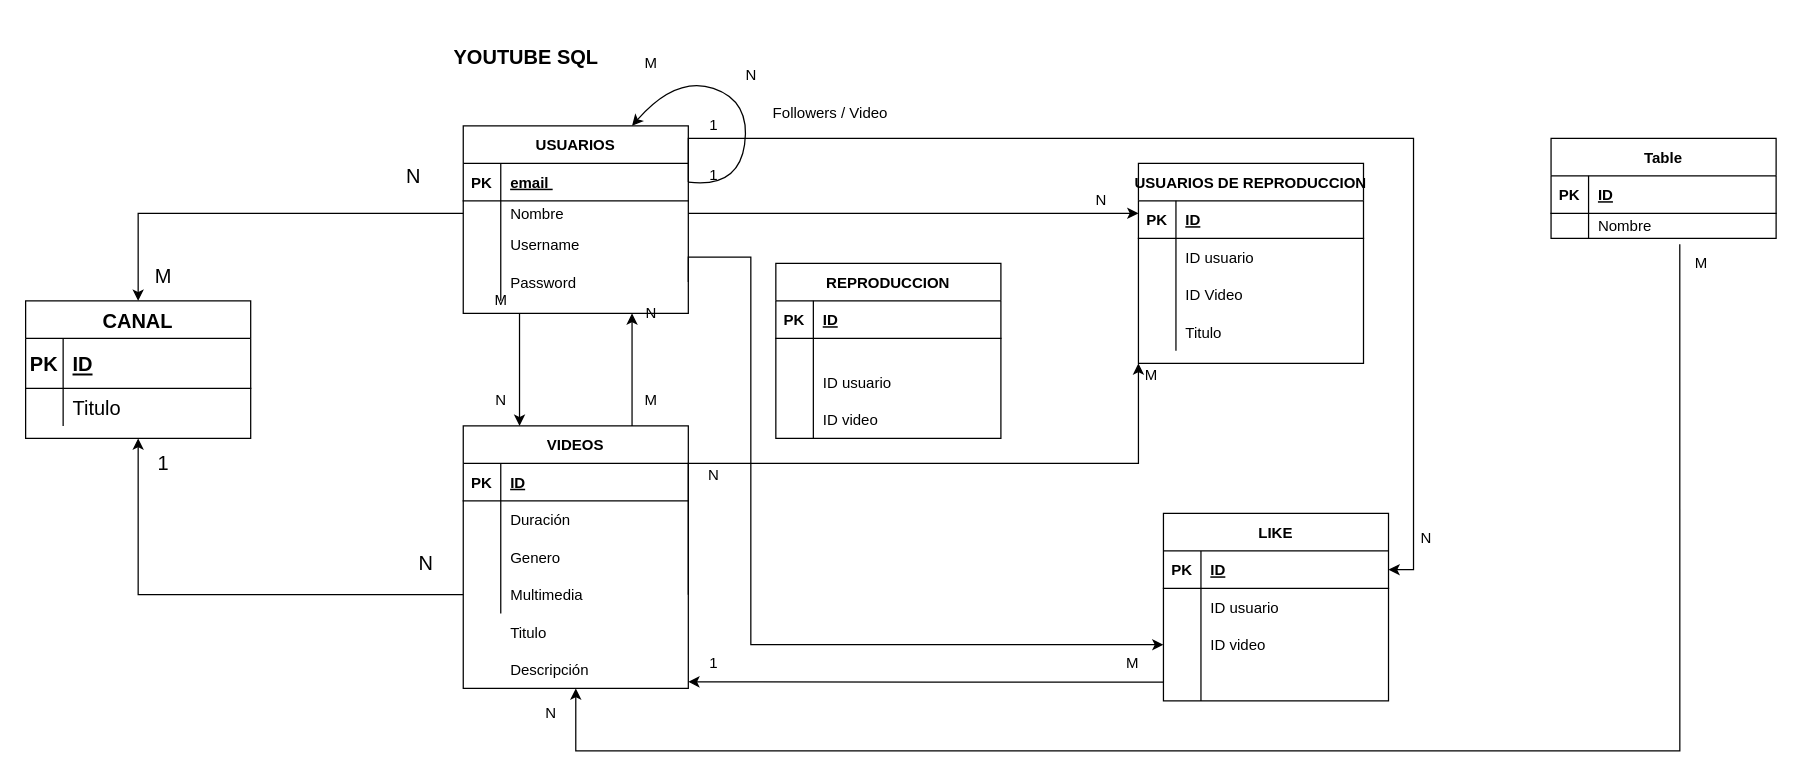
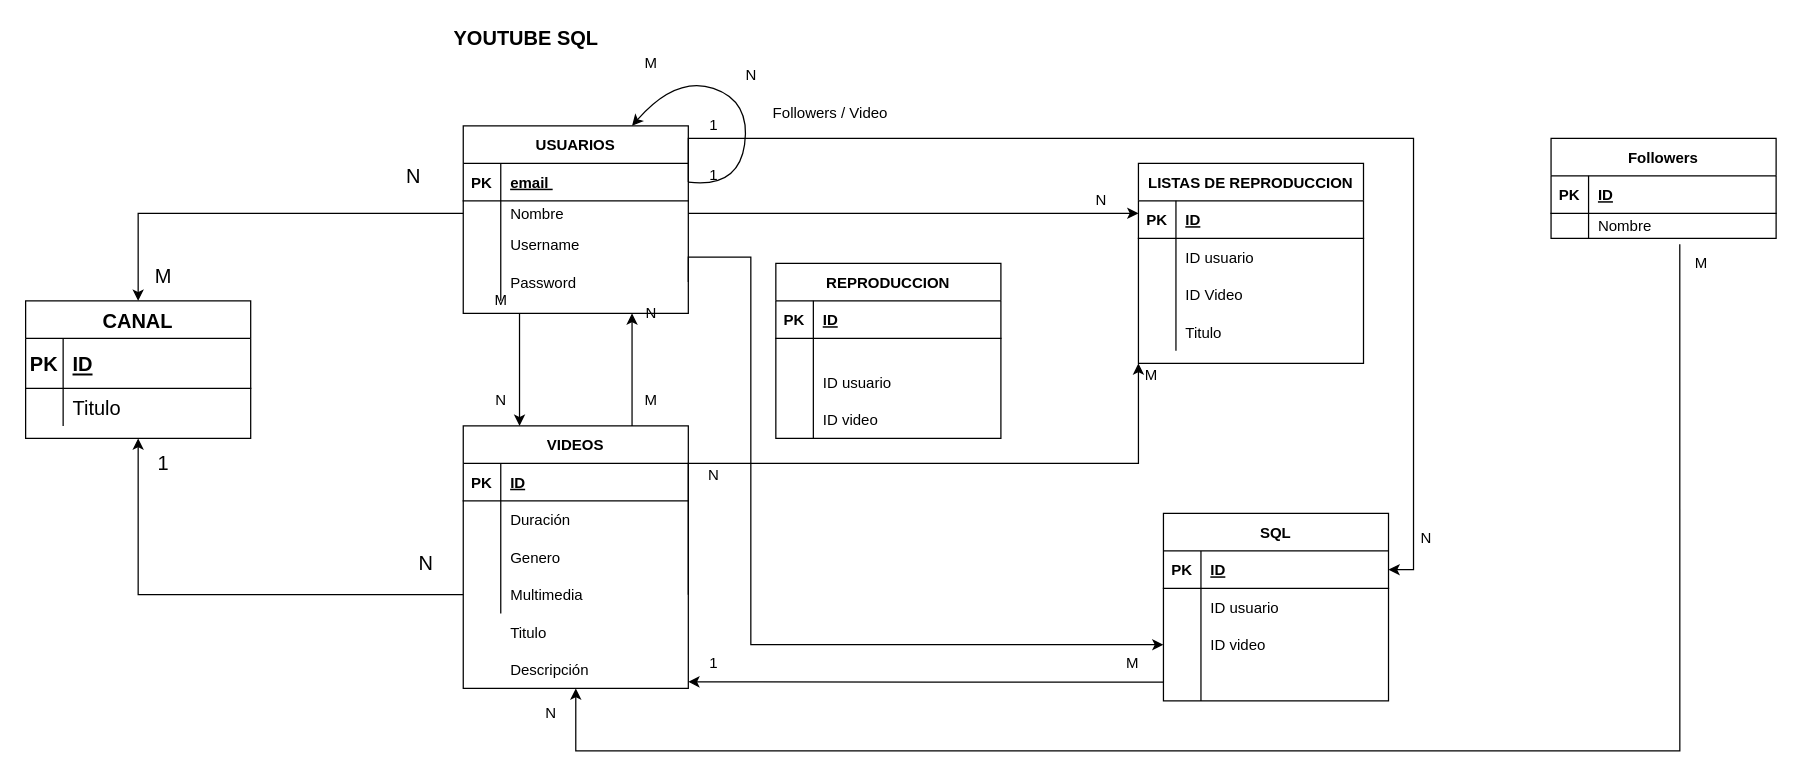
node "YOUTUBE SQL": moved (526, 57) -> (526, 38)
node "Table": label "Table" -> "Followers"
node "USUARIOS DE REPRODUCCION": label "USUARIOS DE REPRODUCCION" -> "LISTAS DE REPRODUCCION"
node "LIKE": label "LIKE" -> "SQL"
